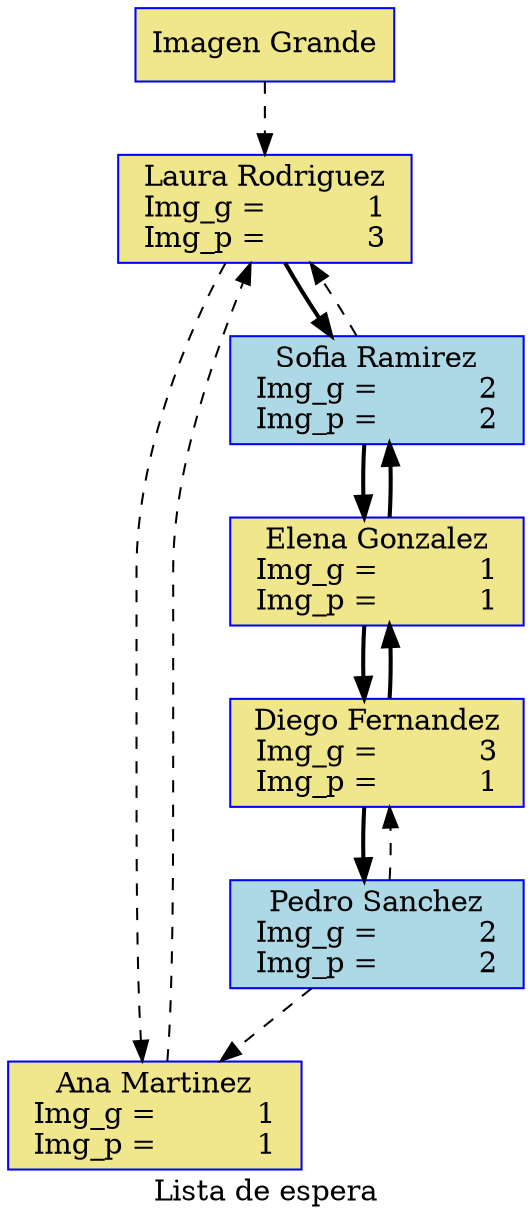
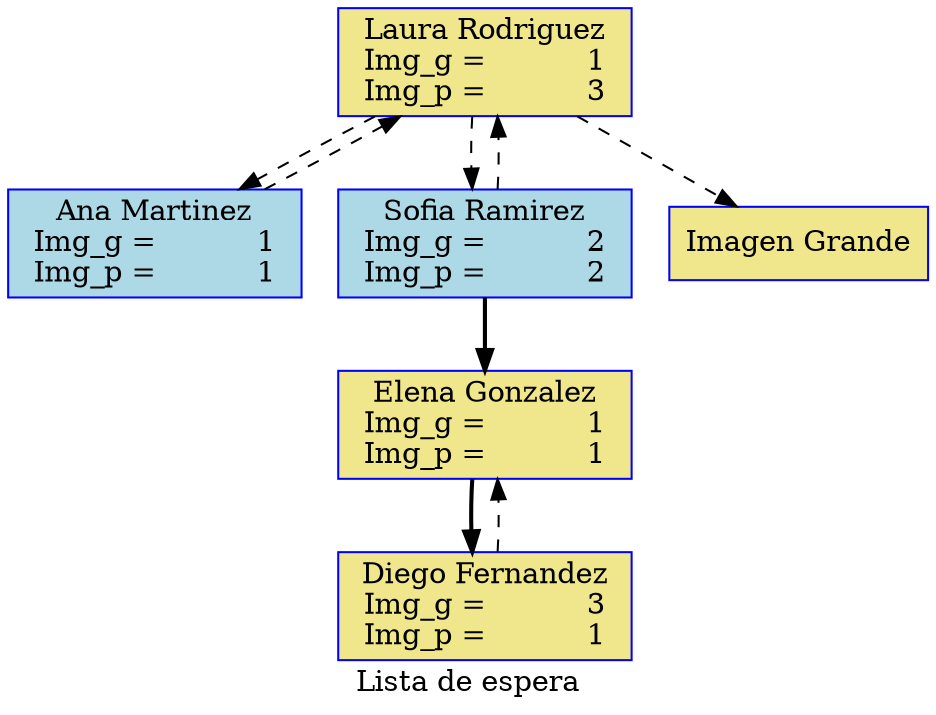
edge "Imagen Grande" -> "Laura Rodriguez Img_g =           1 Img_p =           3": reversed
edge "Laura Rodriguez Img_g =           1 Img_p =           3" -> "Sofia Ramirez Img_g =           2 Img_p =           2": style bold -> dashed
edge "Elena Gonzalez Img_g =           1 Img_p =           1" -> "Sofia Ramirez Img_g =           2 Img_p =           2": removed
edge "Diego Fernandez Img_g =           3 Img_p =           1" -> "Elena Gonzalez Img_g =           1 Img_p =           1": style bold -> dashed
node "Pedro Sanchez Img_g =           2 Img_p =           2": removed
node "Ana Martinez Img_g =           1 Img_p =           1": fillcolor khaki -> lightblue
